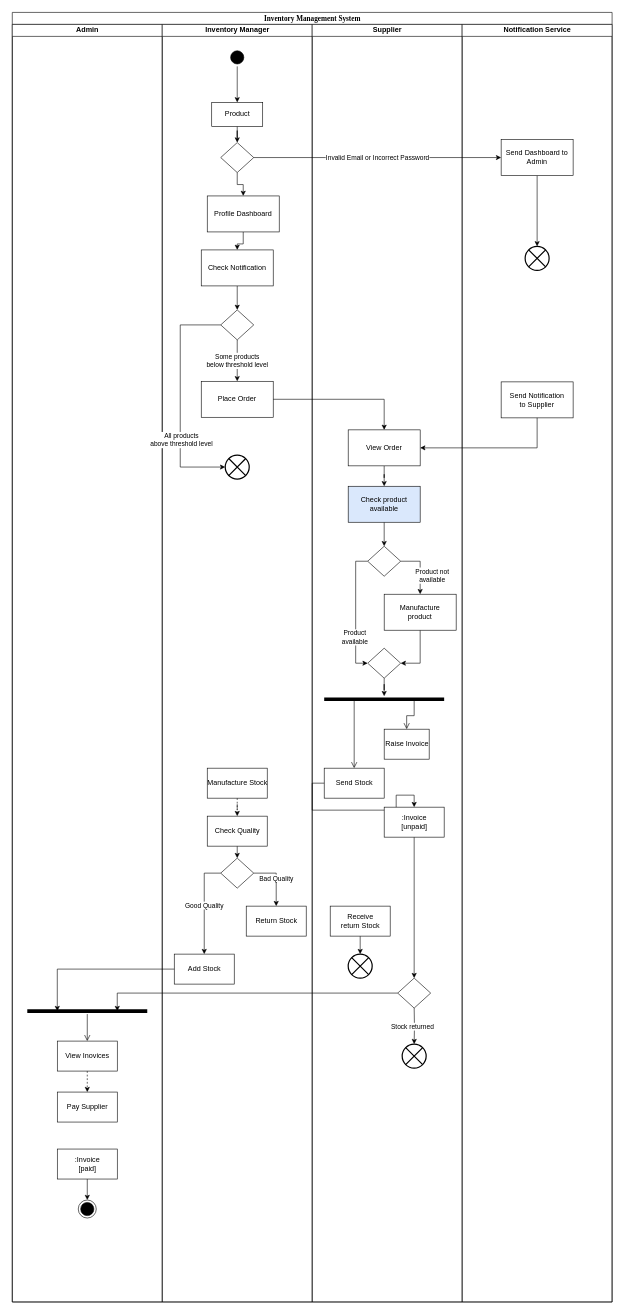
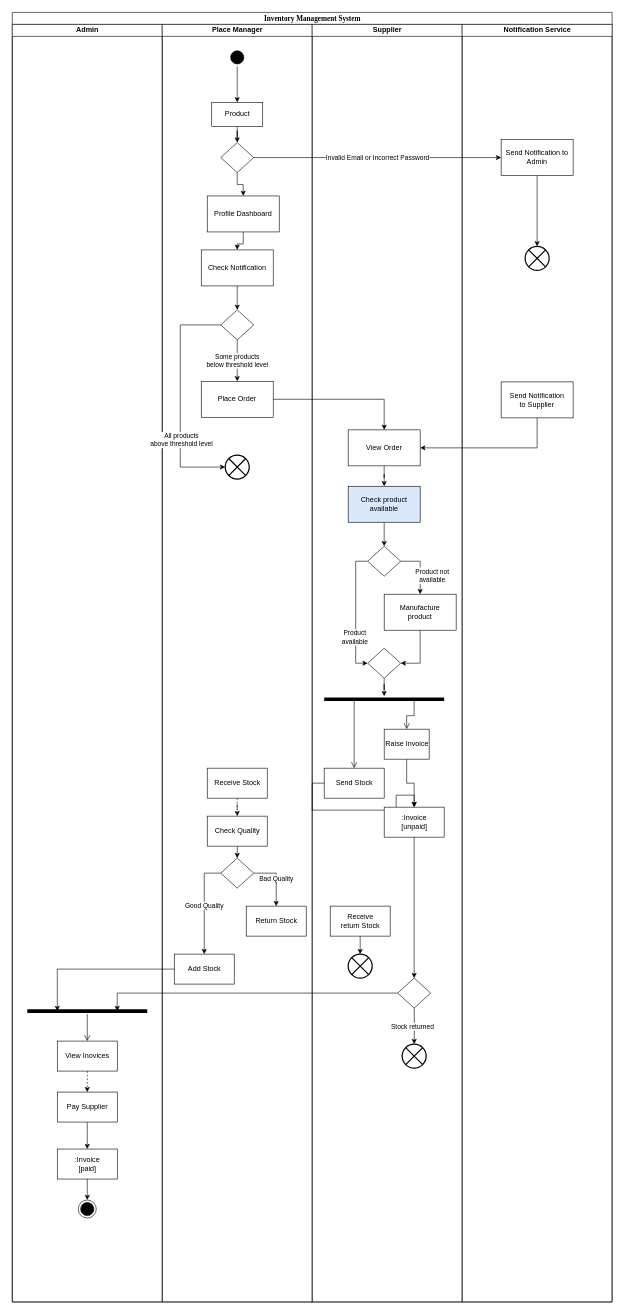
node "Inventory Manager": label "Inventory Manager" -> "Place Manager"
node "Send Dashboard to Admin": label "Send Dashboard to Admin" -> "Send Notification to Admin"
edge "Raise Invoice" -> ":Invoice [unpaid]": added
node "Manufacture Stock": label "Manufacture Stock" -> "Receive Stock"
edge "Pay Supplier" -> ":Invoice [paid]": added
